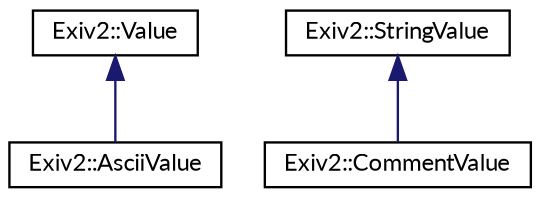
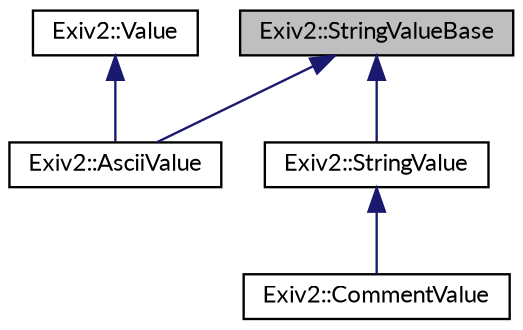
node "Exiv2::StringValueBase": added
